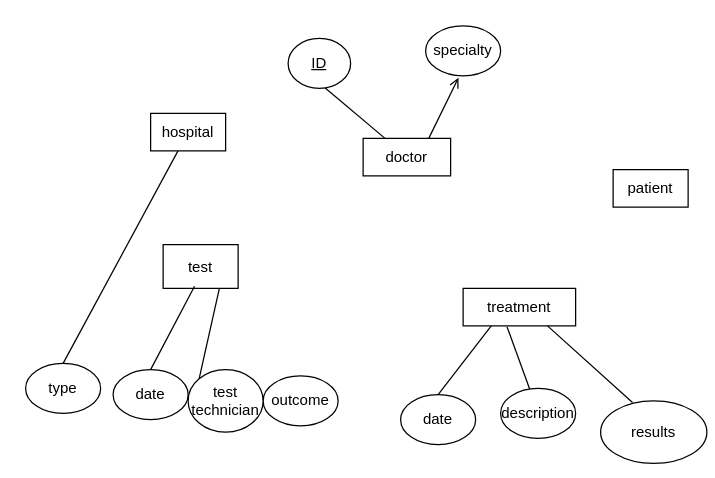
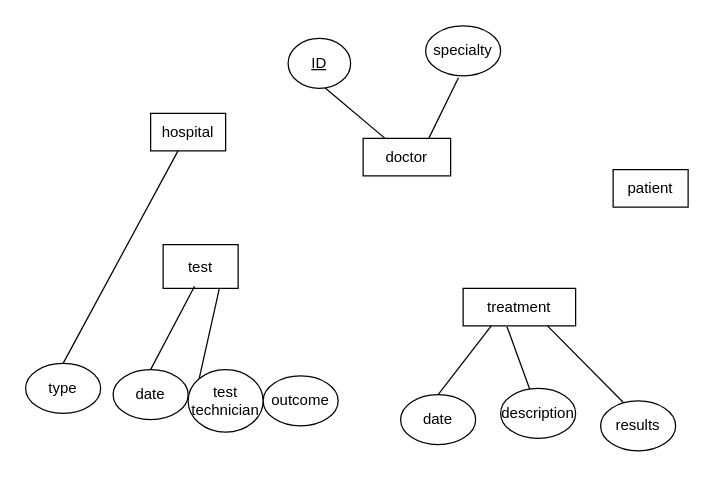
edge "doctor" -> "specialty": arrowhead open -> none
node "results": size 106x63 -> 75x50
